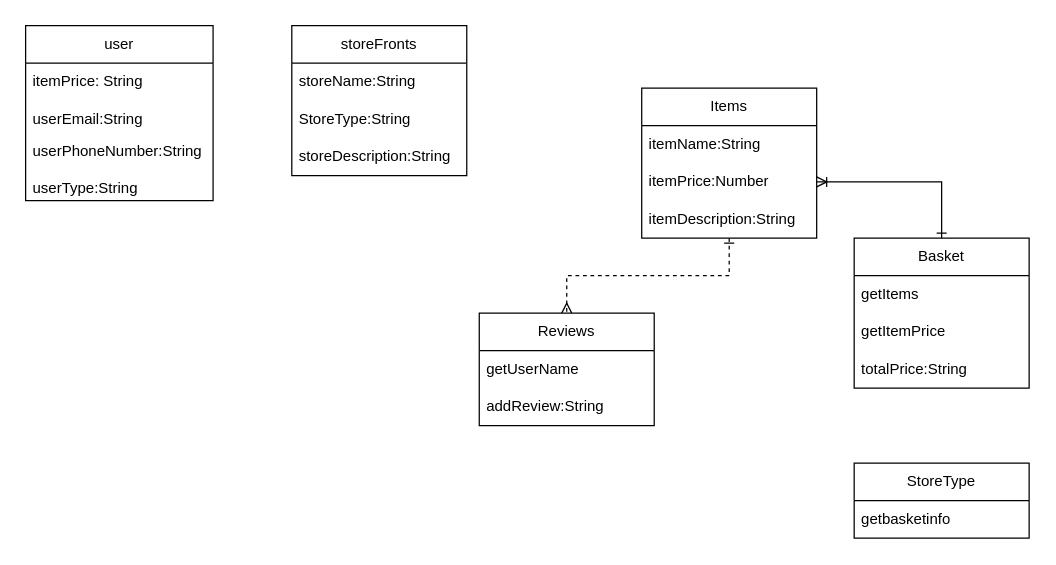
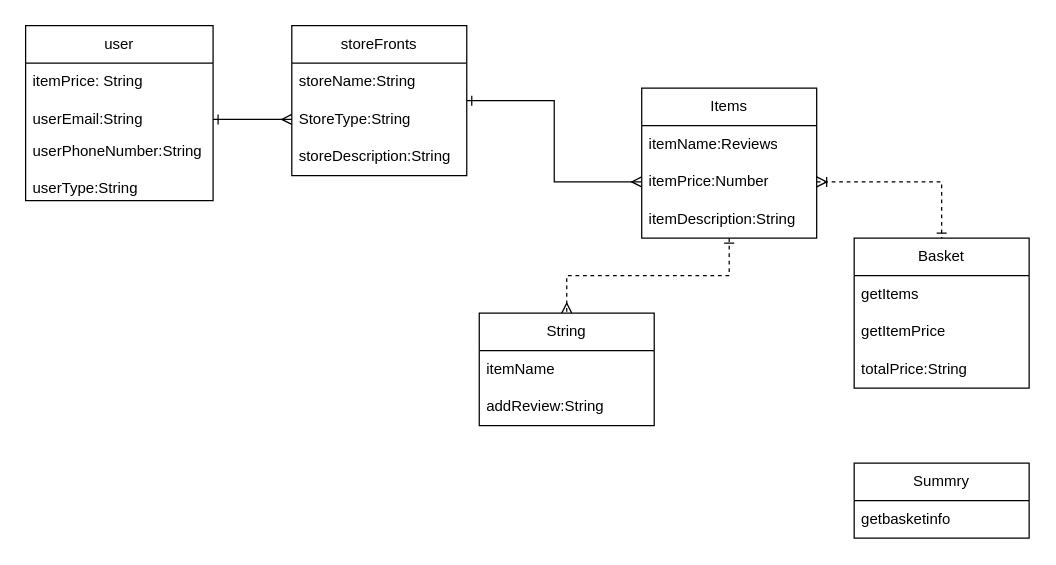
edge "userEmail:String" -- "StoreType:String": added
edge "storeFronts" -- "itemPrice:Number": added
node "itemName:String": label "itemName:String" -> "itemName:Reviews"
edge "itemPrice:Number" -- "Basket": style solid -> dashed
node "Reviews": label "Reviews" -> "String"
node "getUserName": label "getUserName" -> "itemName"
node "StoreType": label "StoreType" -> "Summry"
